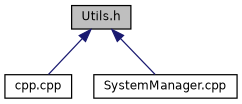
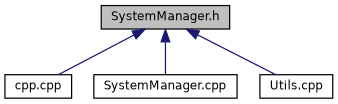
node "Utils.h": label "Utils.h" -> "SystemManager.h"
node "Utils.cpp": added
